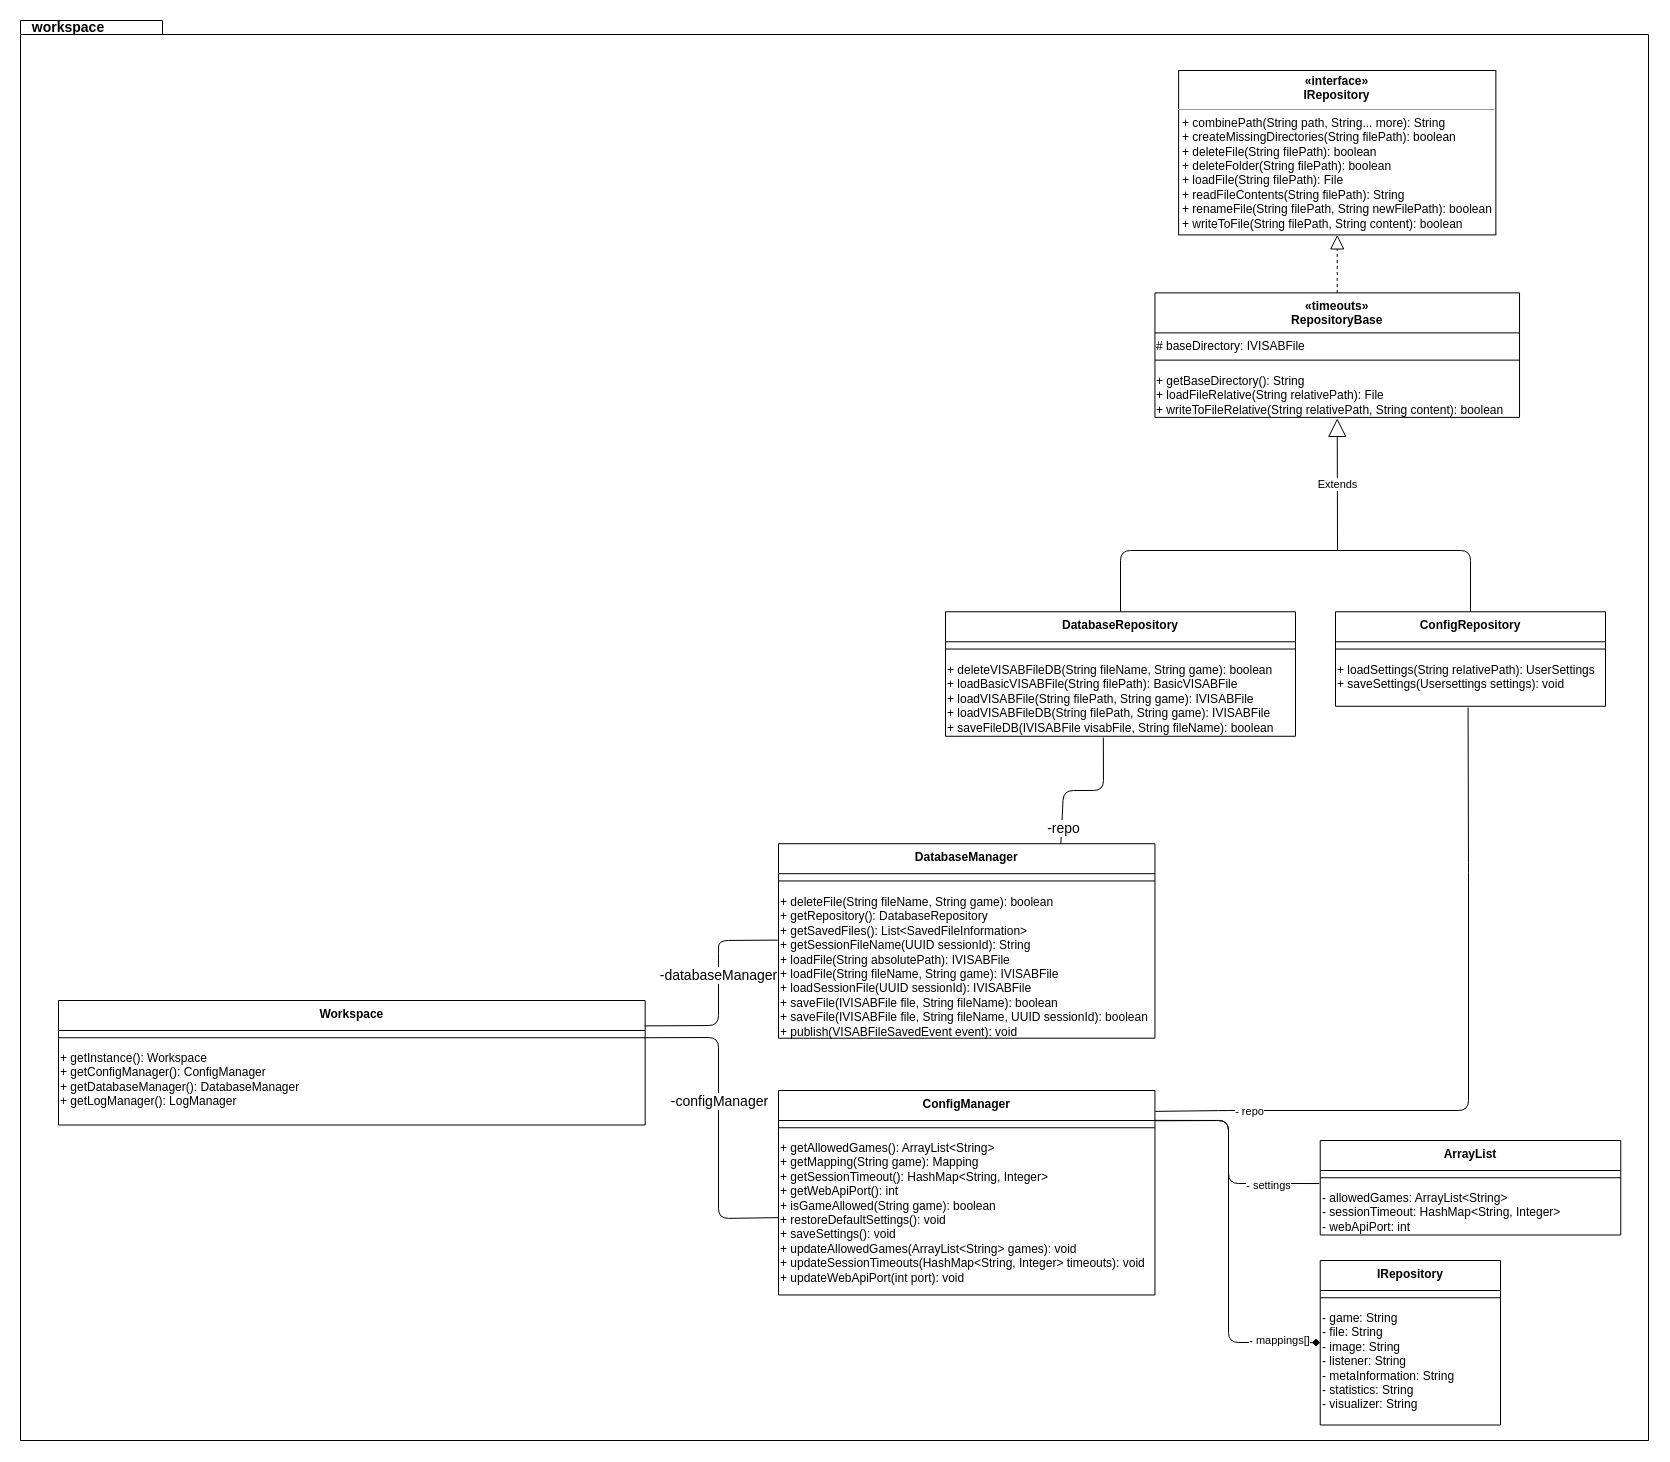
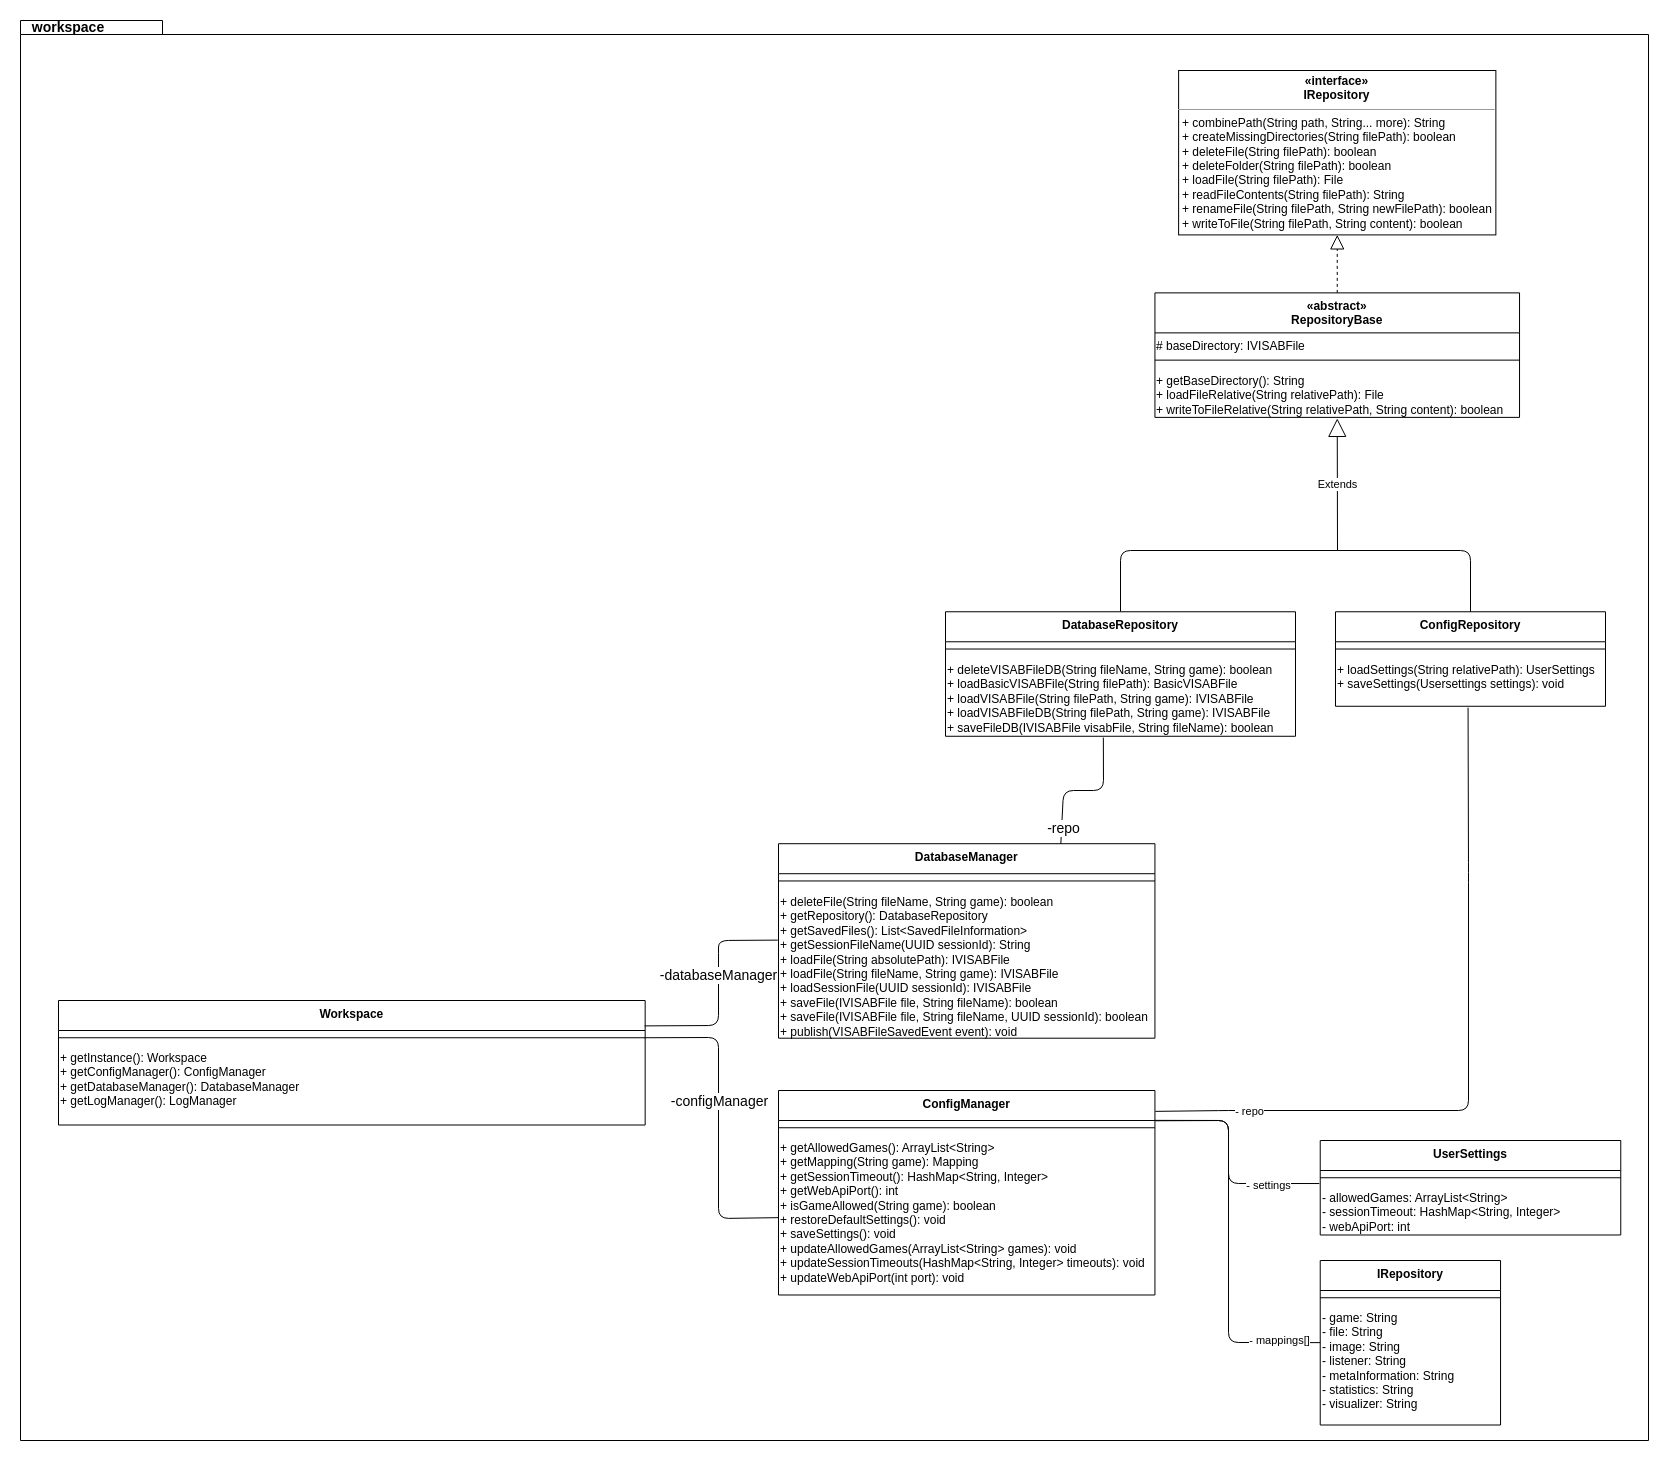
node "«timeouts» RepositoryBase": label "«timeouts» RepositoryBase" -> "«abstract» RepositoryBase"
node "ArrayList": label "ArrayList" -> "UserSettings"
edge "ConfigManager" -> "IRepository": arrowhead diamond -> none
